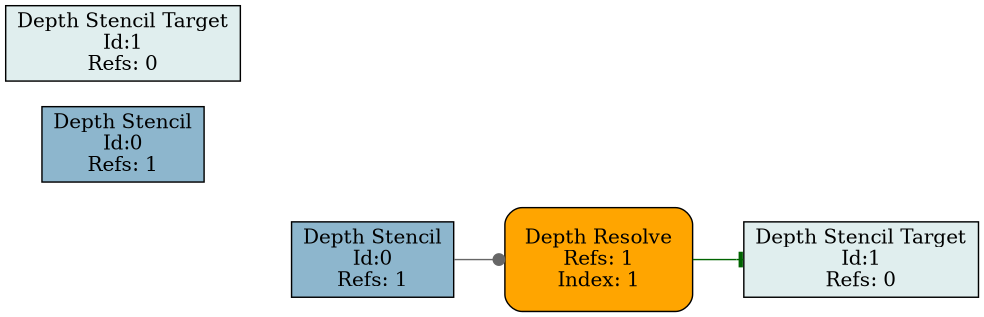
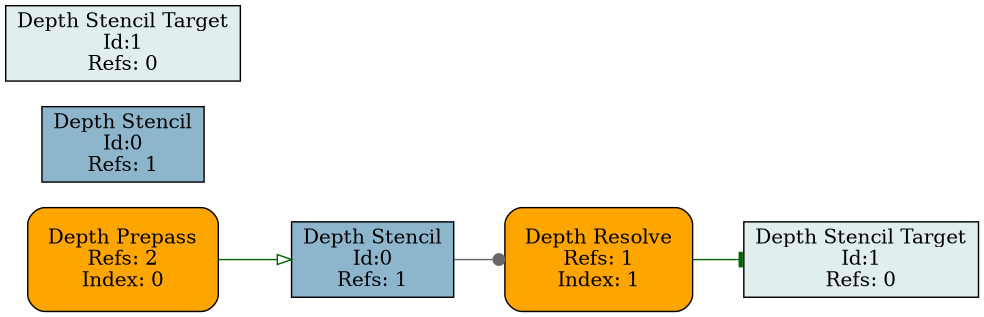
node "Depth Prepass Refs: 2 Index: 0": added
